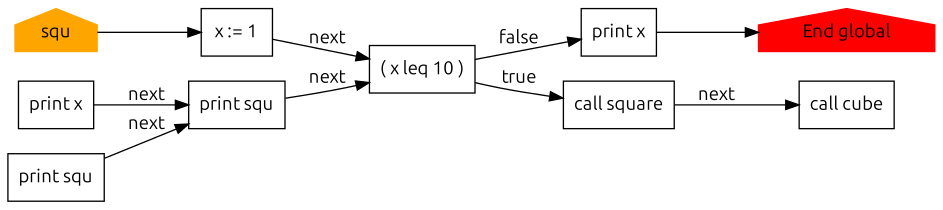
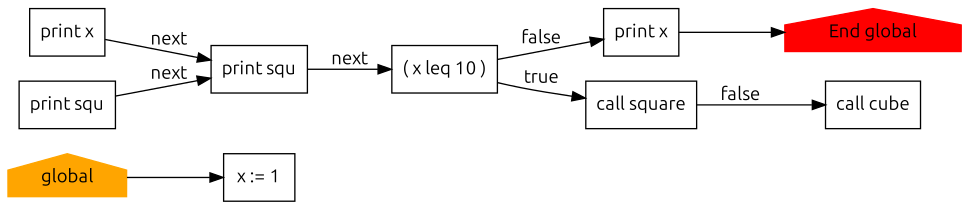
node "squ": label "squ" -> "global"
edge "x := 1" -> "( x leq 10 )": removed, label "next"
edge "call square" -> "call cube": label "next" -> "false"
